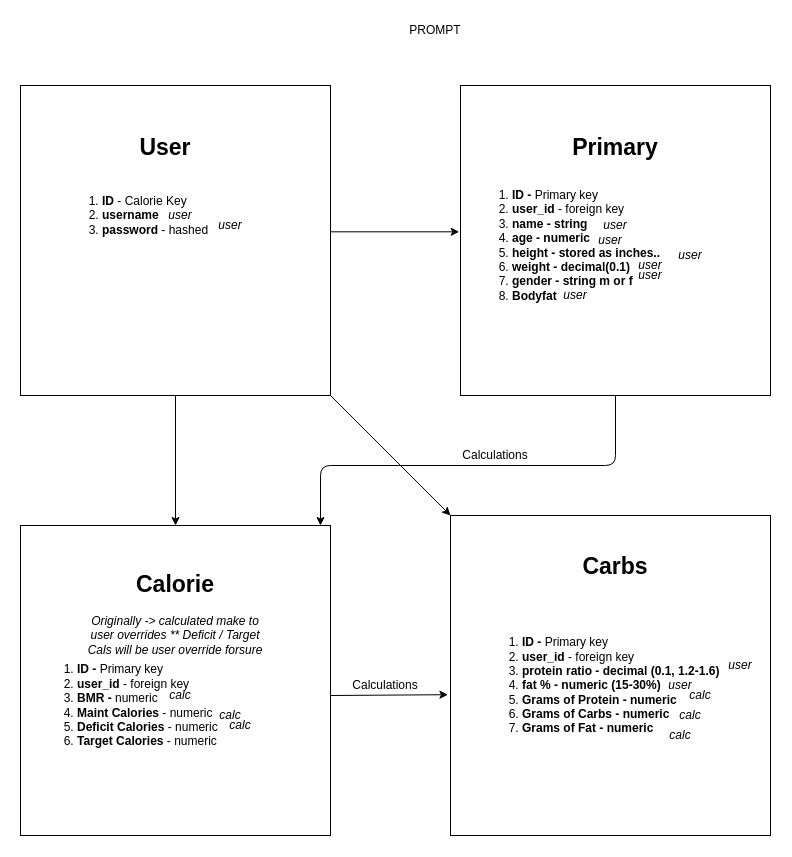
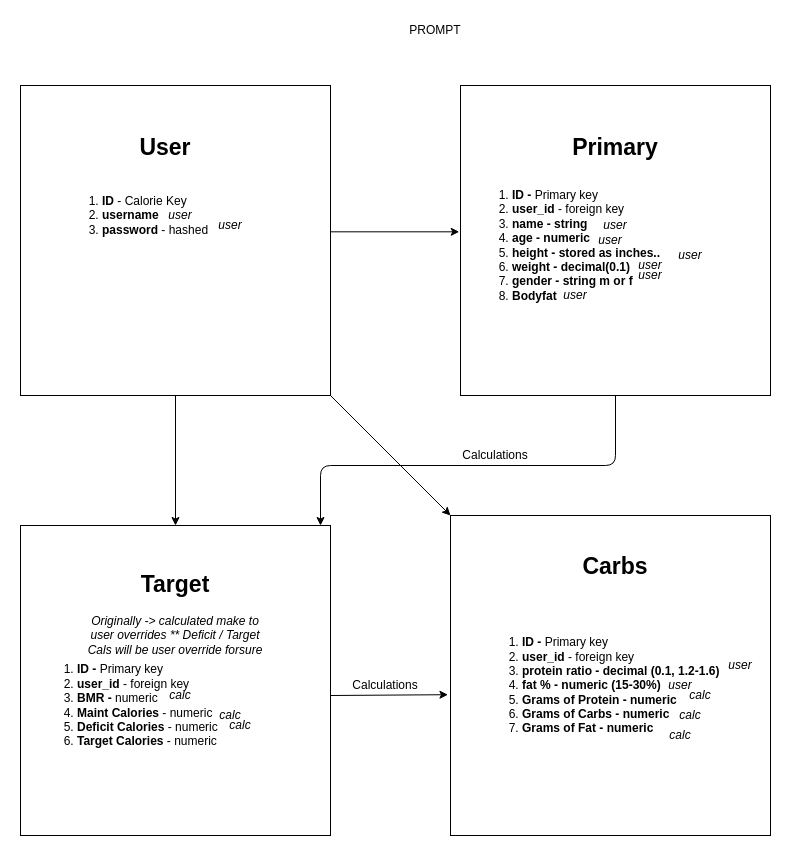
node "Calorie": label "Calorie" -> "Target"
